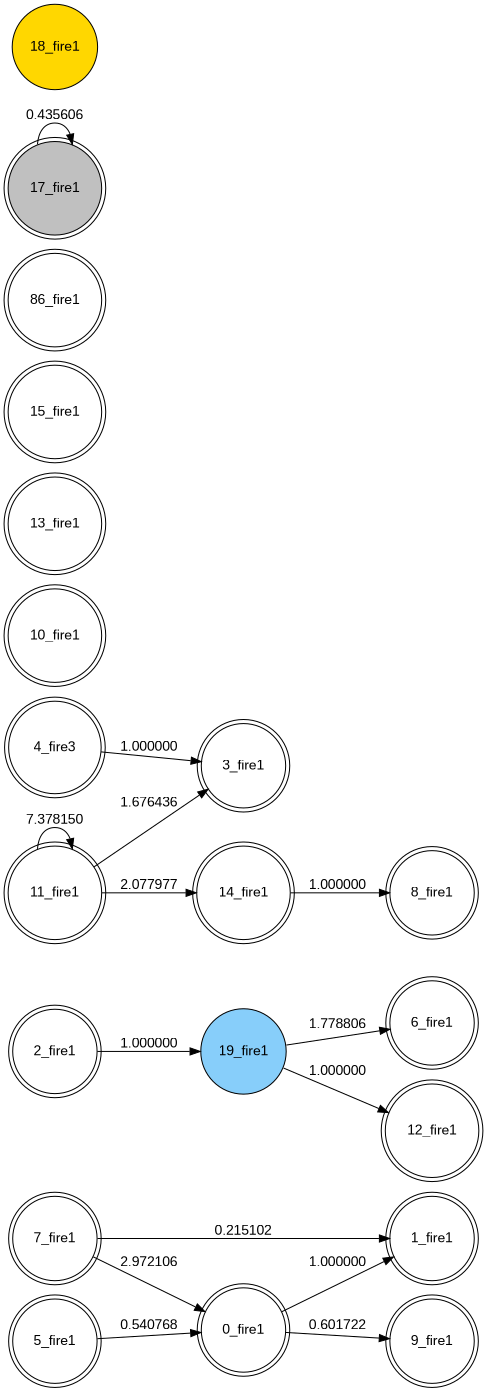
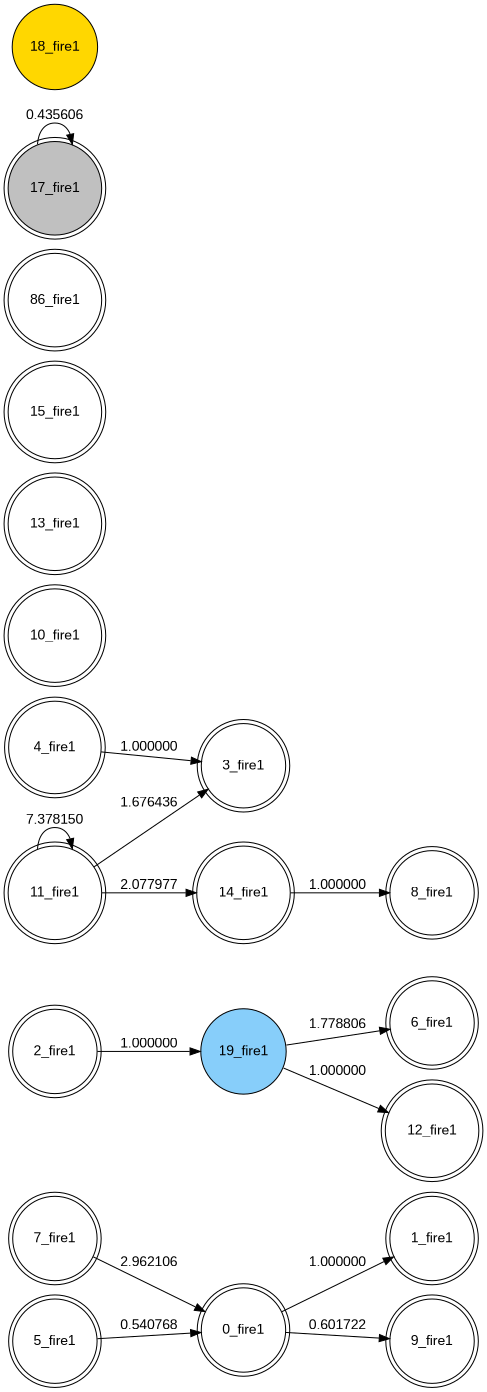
node "4_fire3": label "4_fire3" -> "4_fire1"
edge "7_fire1" -> "1_fire1": removed, label "0.215102"
edge "7_fire1" -> "0_fire1": label "2.972106" -> "2.962106"
